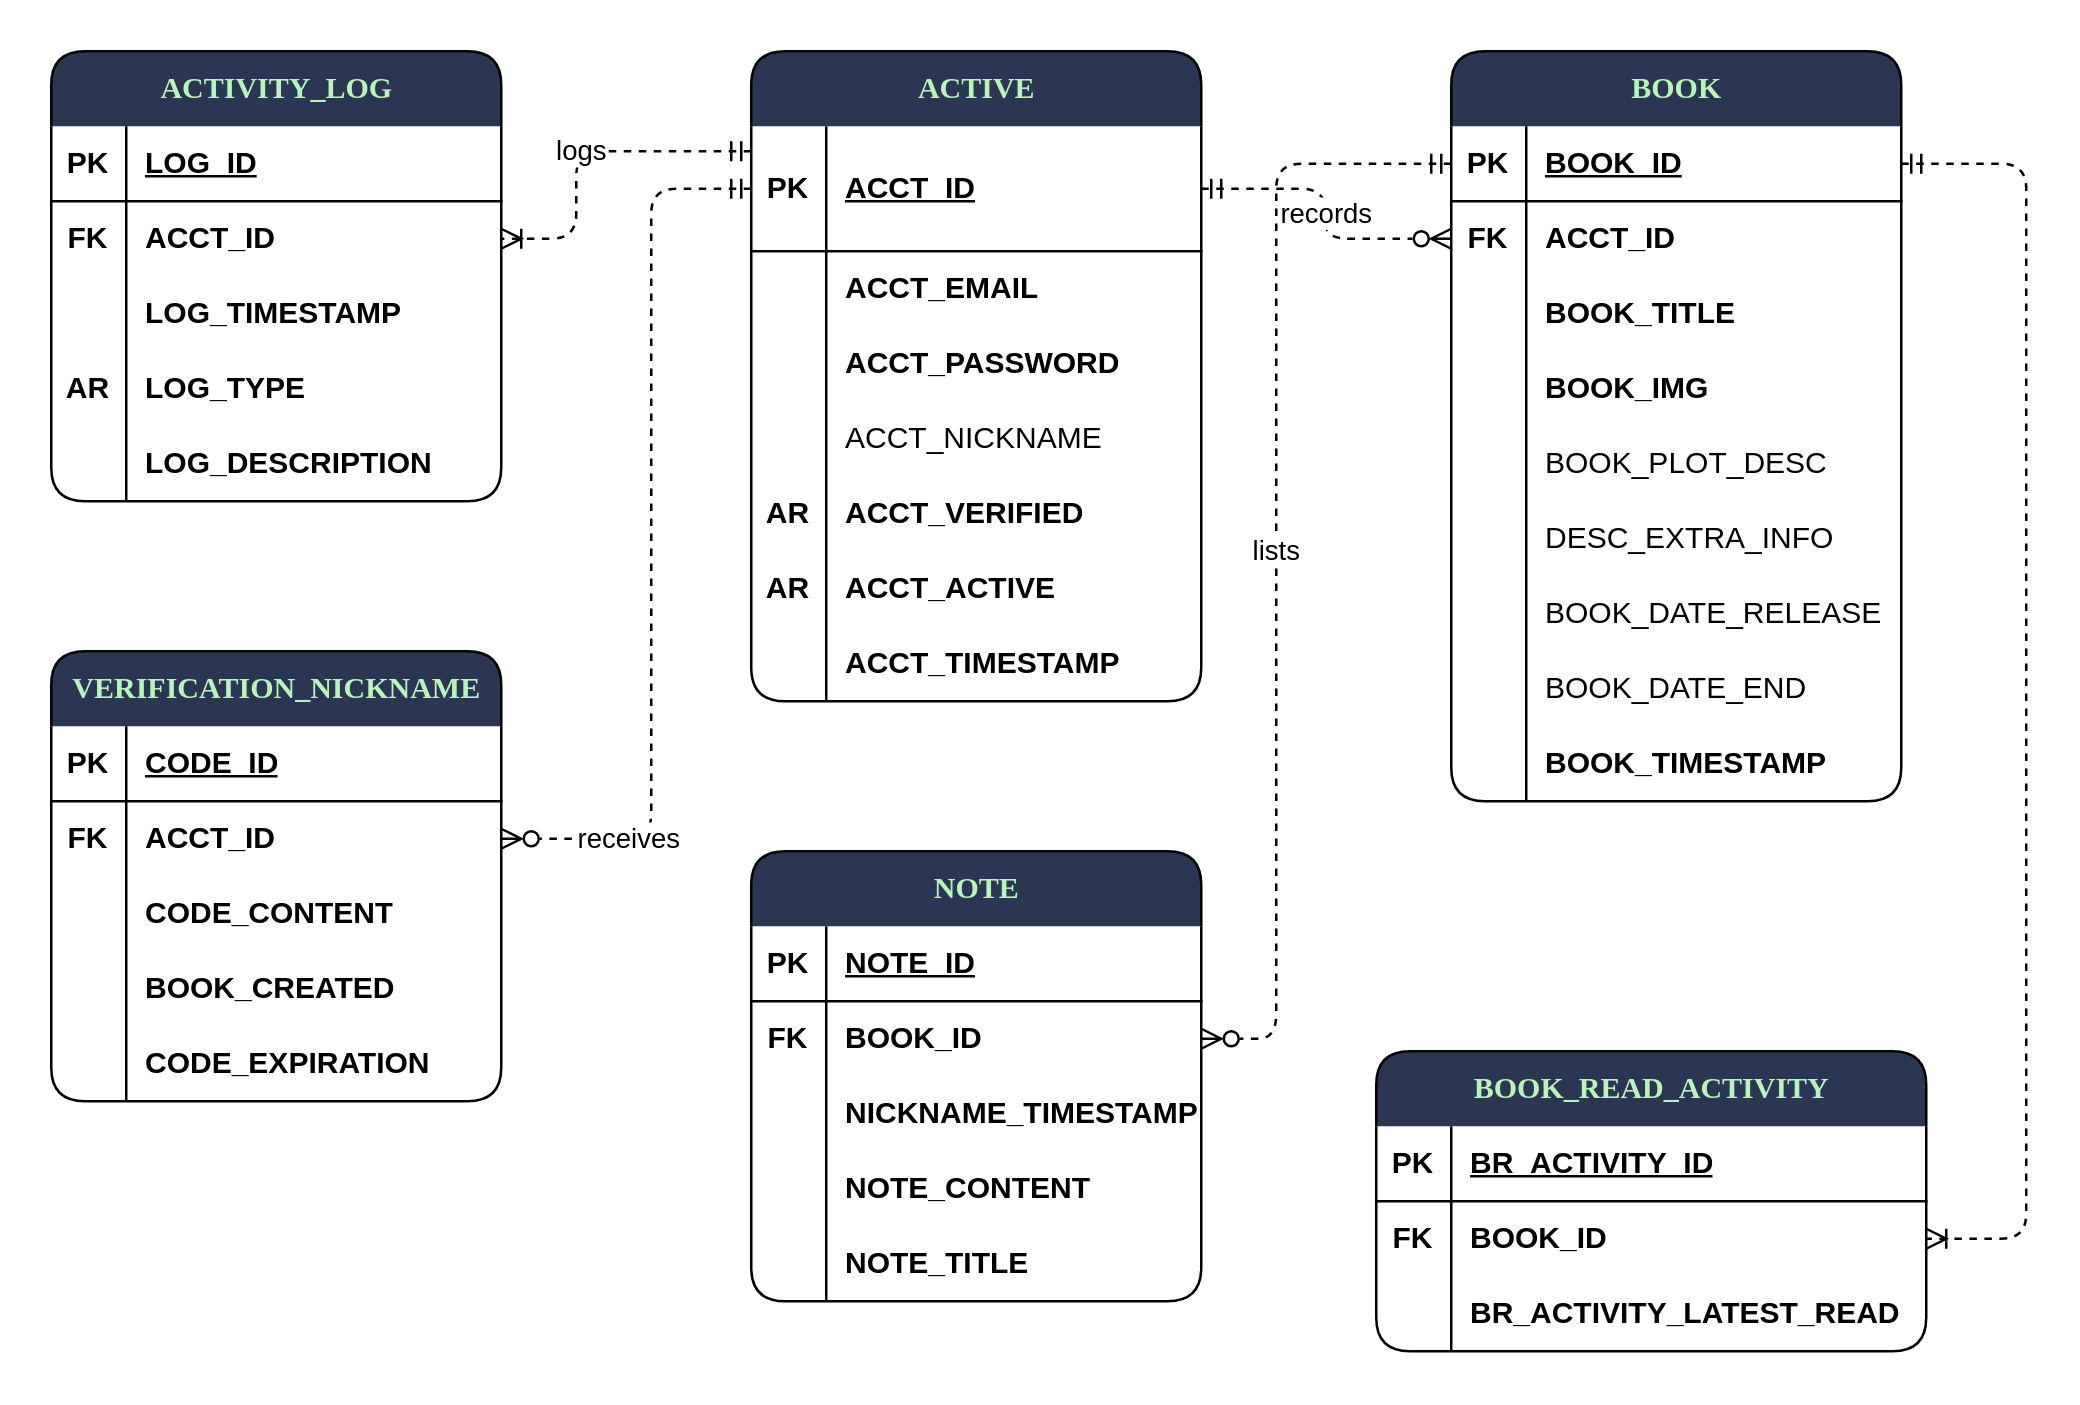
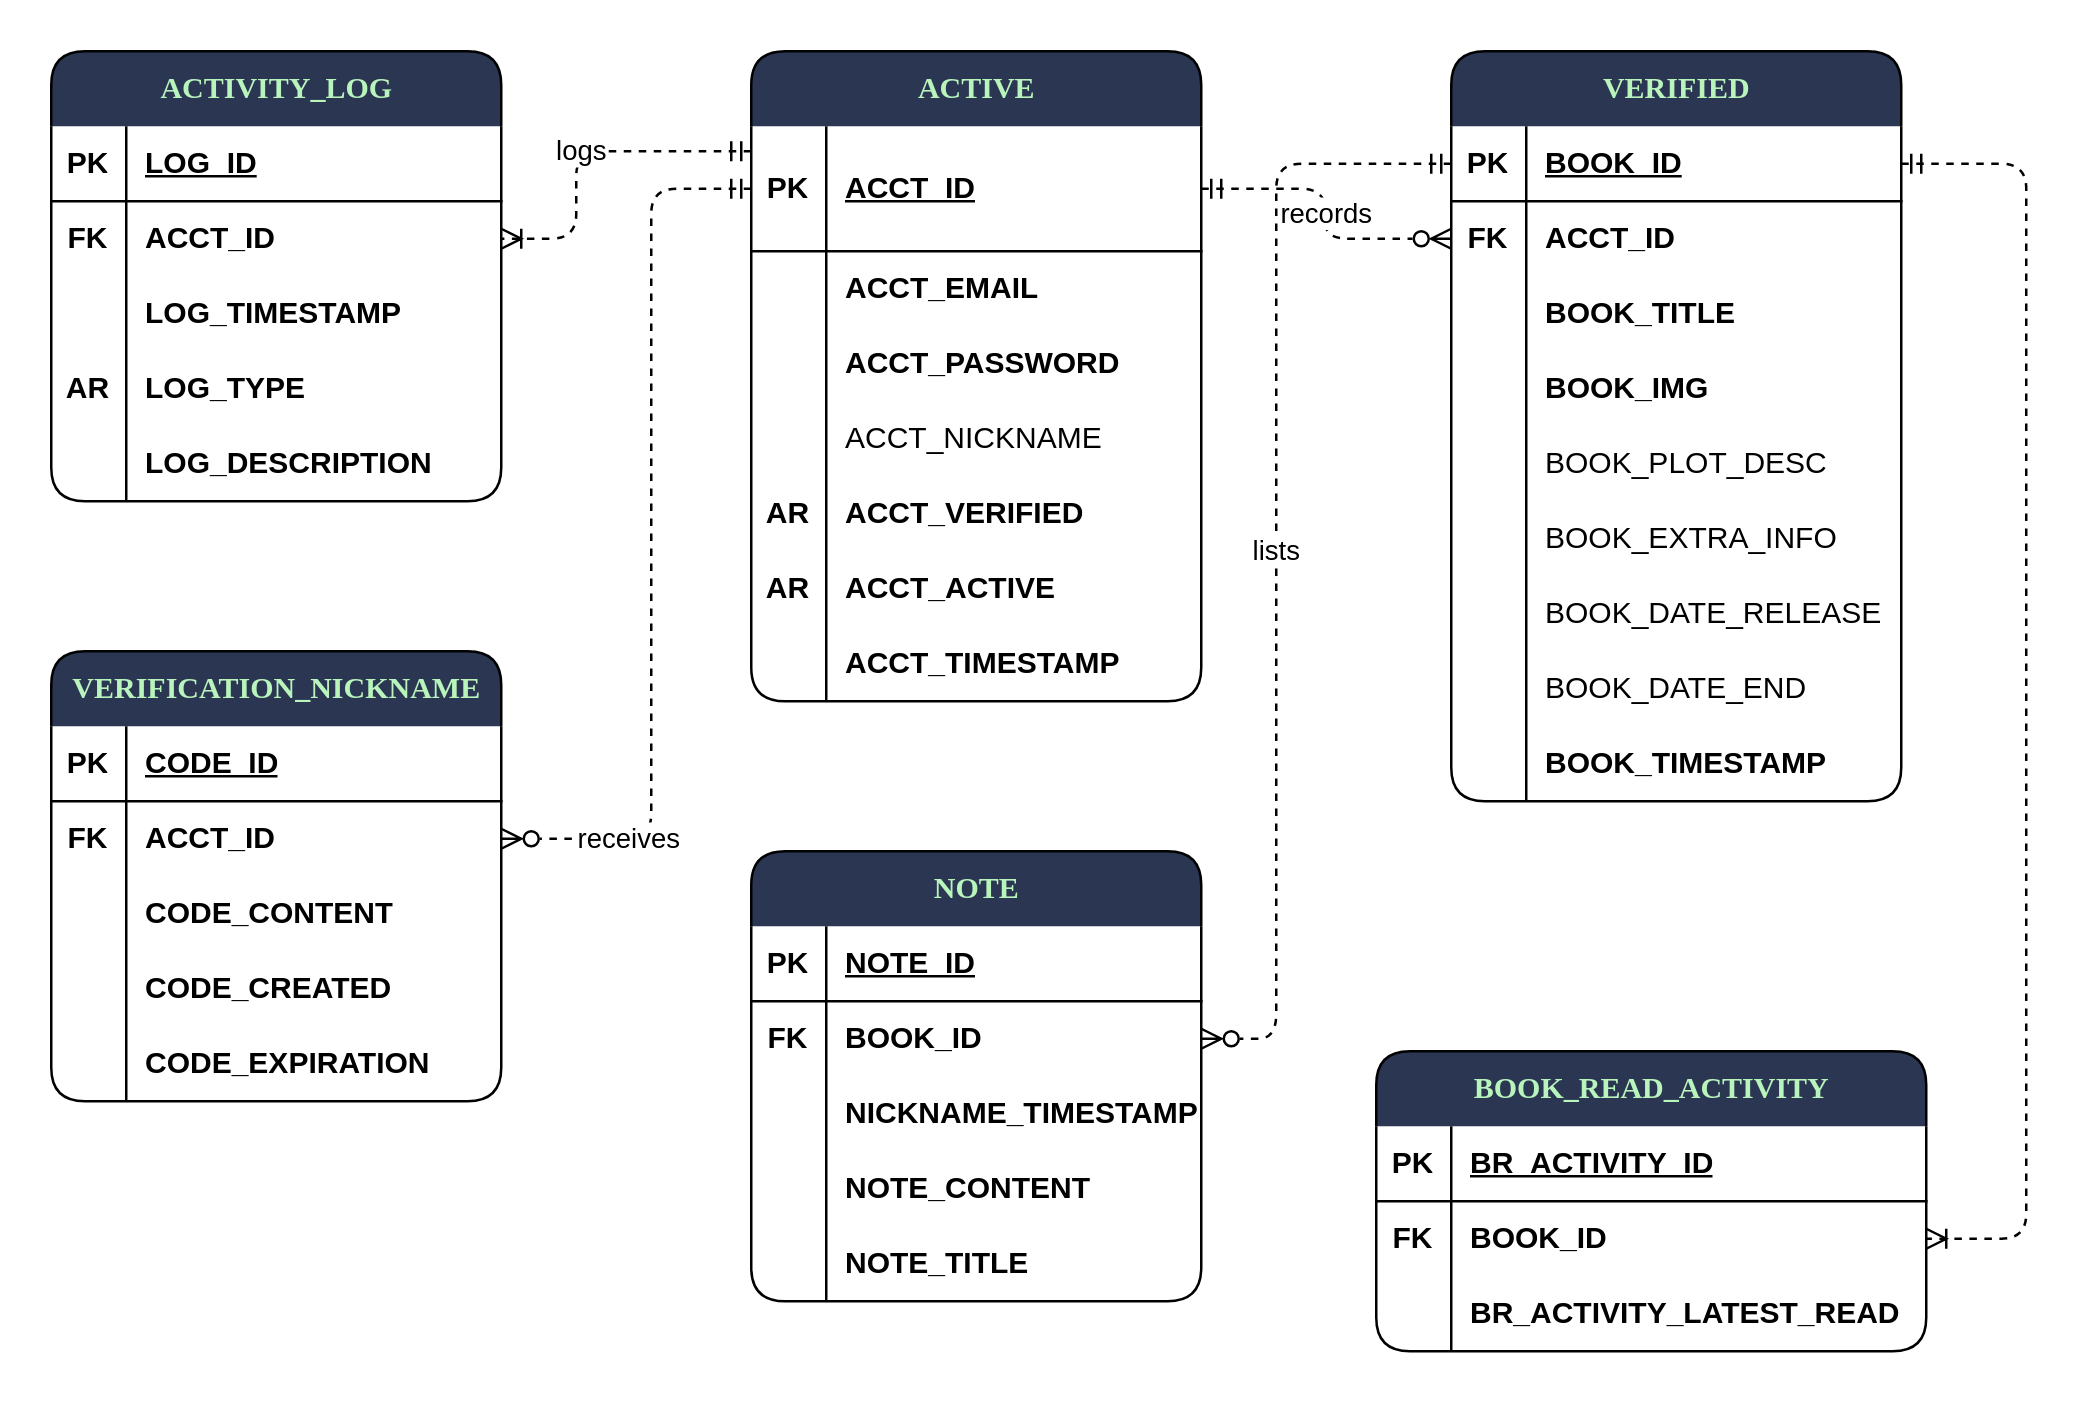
node "BOOK": label "BOOK" -> "VERIFIED"
node "DESC_EXTRA_INFO": label "DESC_EXTRA_INFO" -> "BOOK_EXTRA_INFO"
node "BOOK_CREATED": label "BOOK_CREATED" -> "CODE_CREATED"
